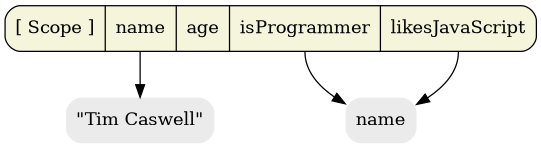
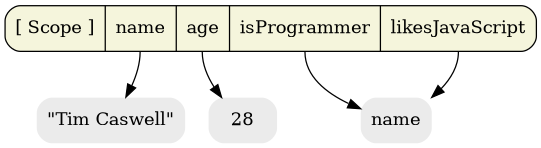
node "28": added
